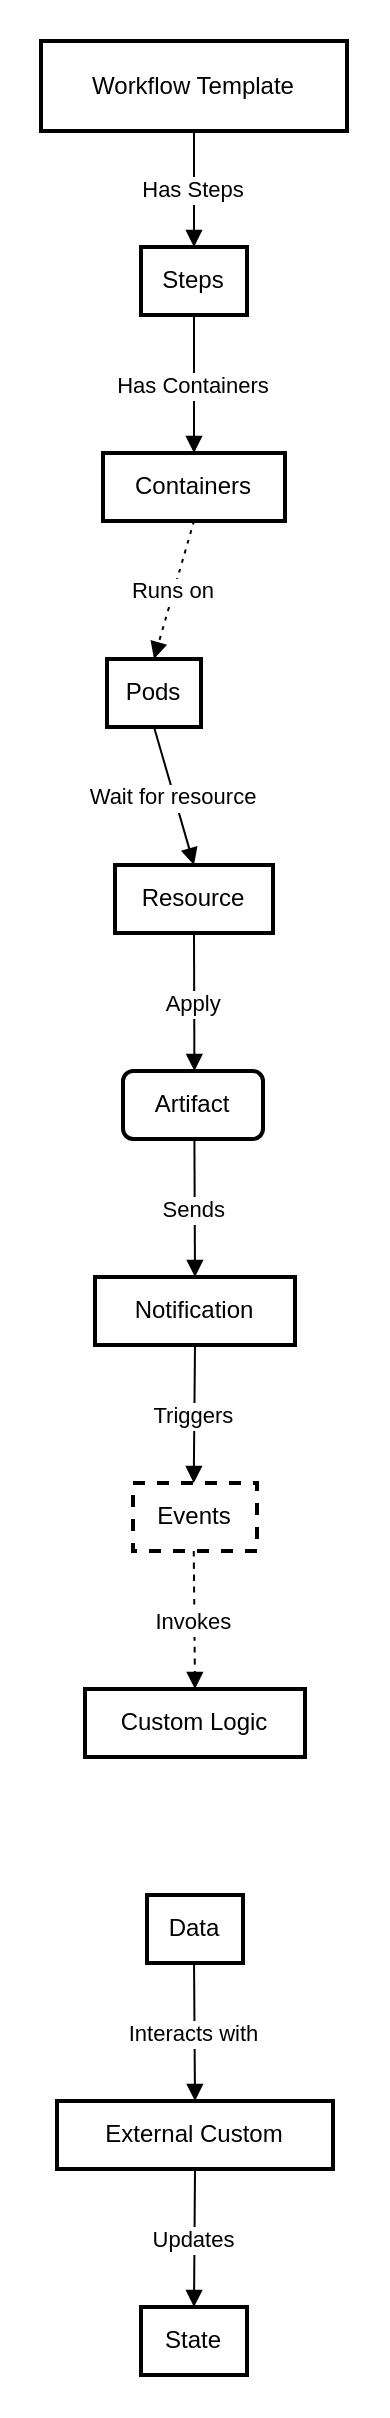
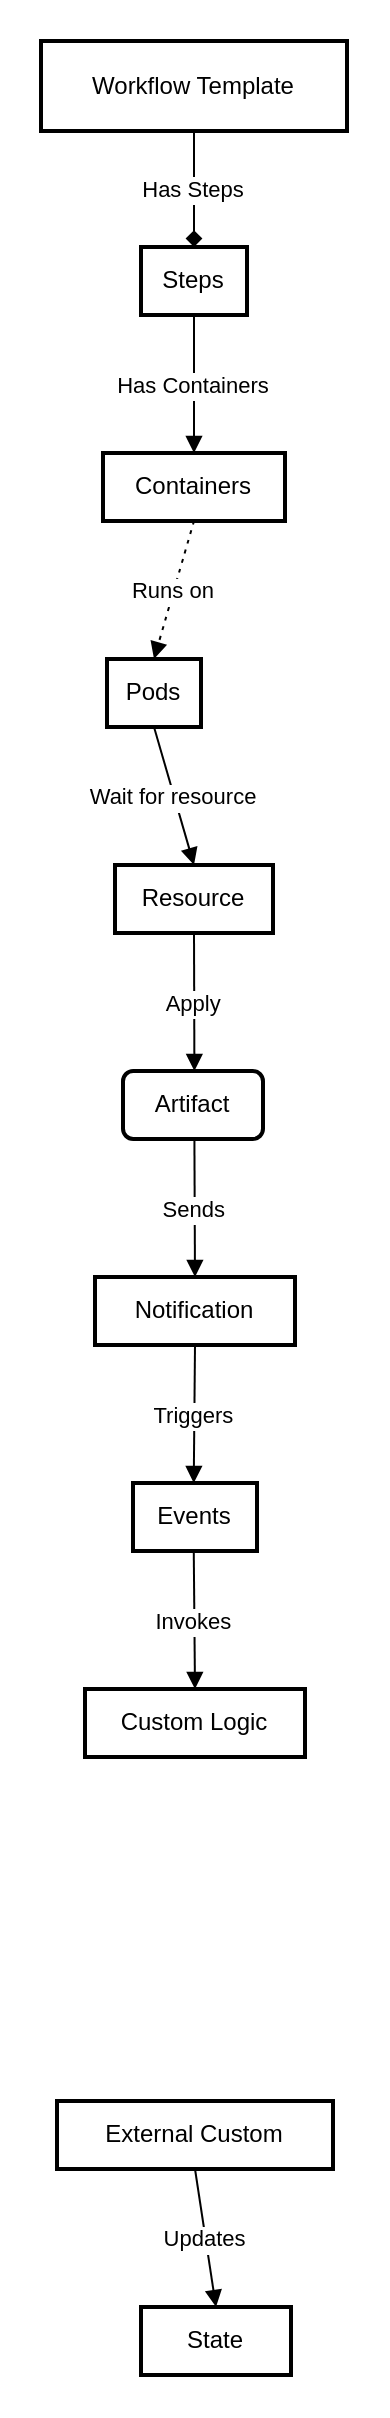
edge "Workflow Template" -> "Steps": arrowhead block -> diamond
node "Events": style dashed -> solid
edge "Events" -> "Custom Logic": style dashed -> solid
node "Data": removed
edge "Data" -> "External Custom": removed, label "Interacts with"
node "State": size 106x68 -> 150x68
